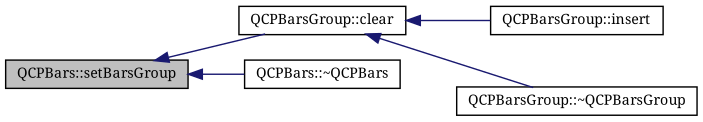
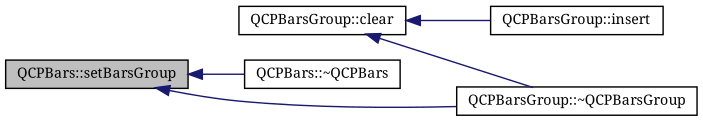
edge "QCPBarsGroup::clear" -> "QCPBars::setBarsGroup": now "QCPBarsGroup::~QCPBarsGroup" -> "QCPBars::setBarsGroup"
